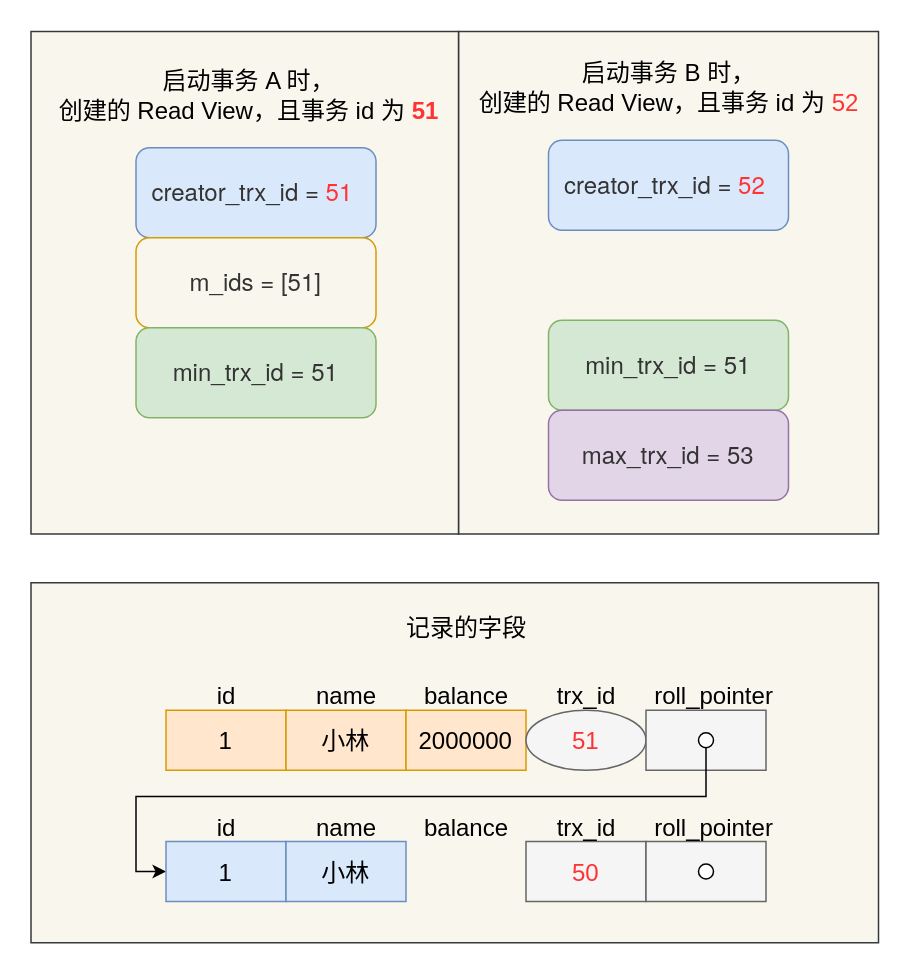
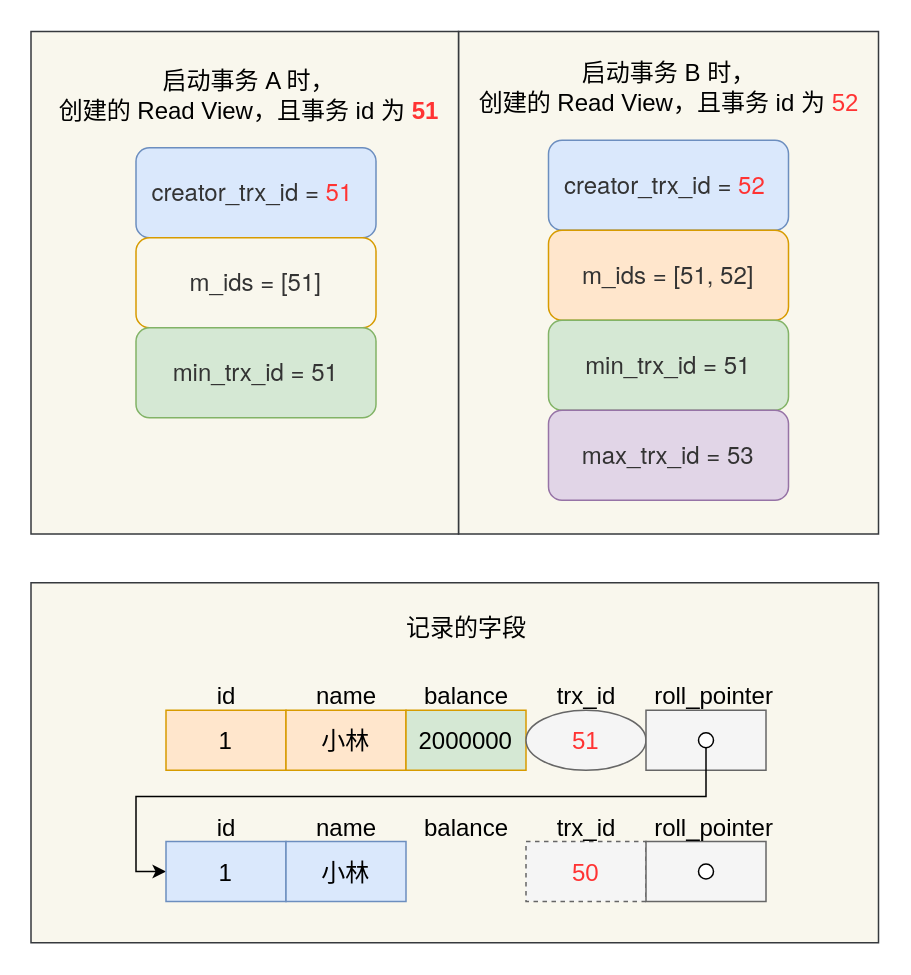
node "m_ids = [51, 52]": added
node "2000000": fillcolor #ffe6cc -> #d5e8d4
node "50": style solid -> dashed
